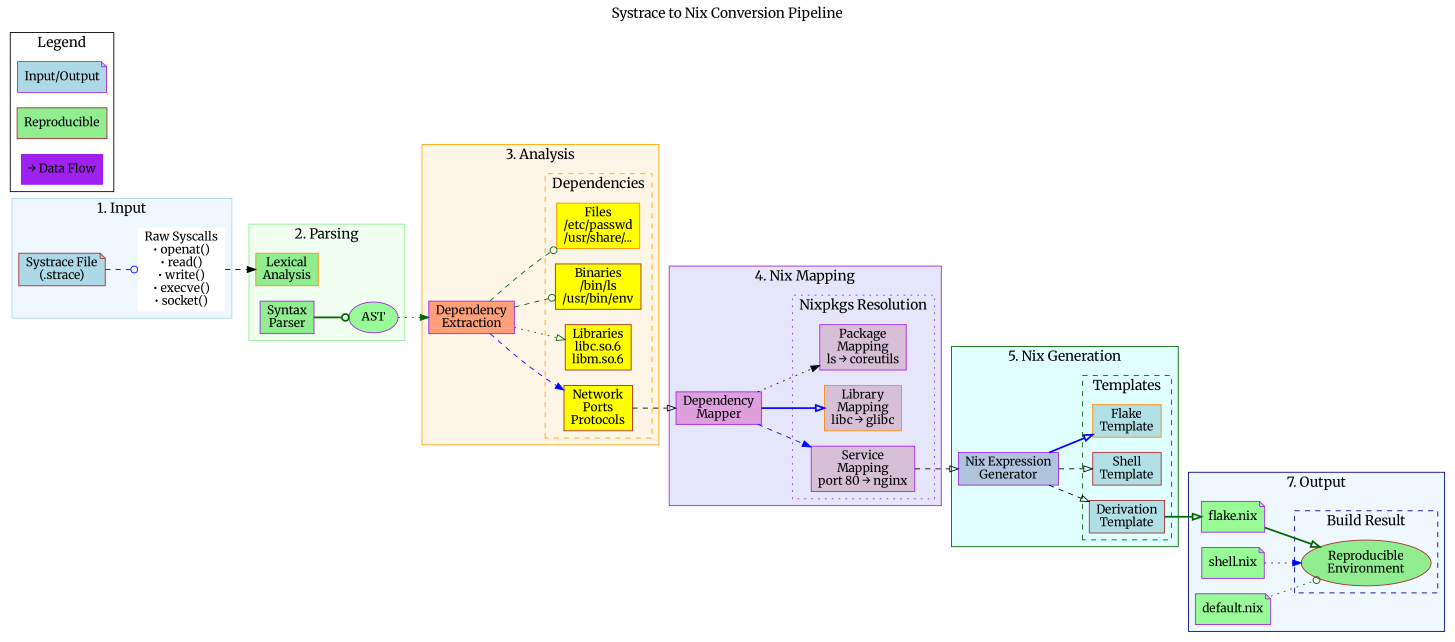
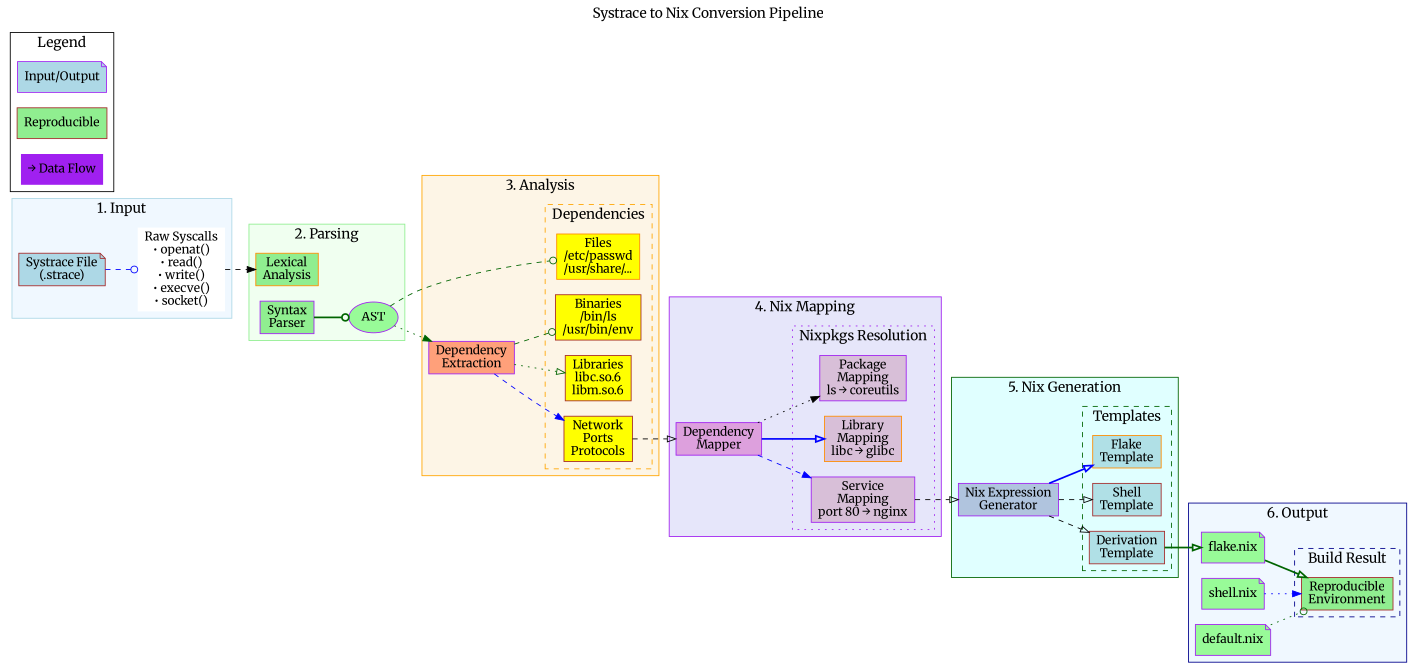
edge "Dependency Extraction" -> "Files /etc/passwd /usr/share/...": now "AST" -> "Files /etc/passwd /usr/share/..."
cluster "7. Output": label "7. Output" -> "6. Output"
node "Reproducible Environment": shape ellipse -> box
